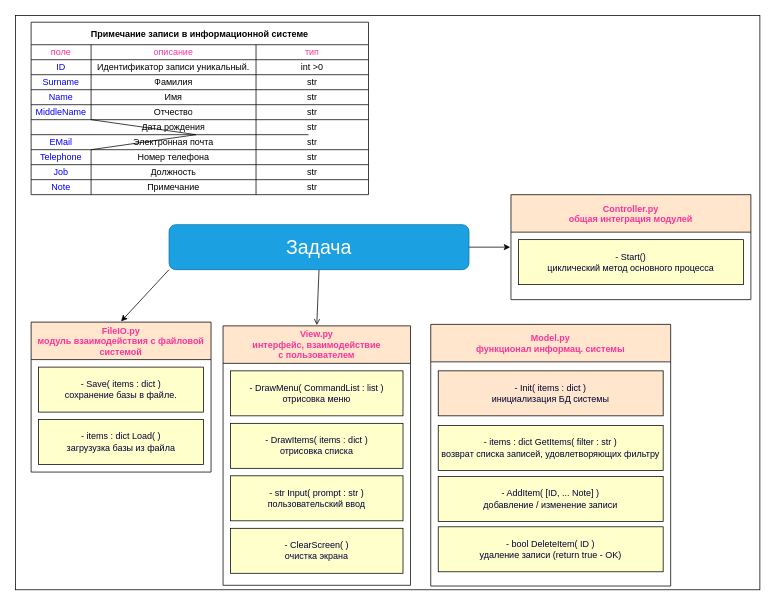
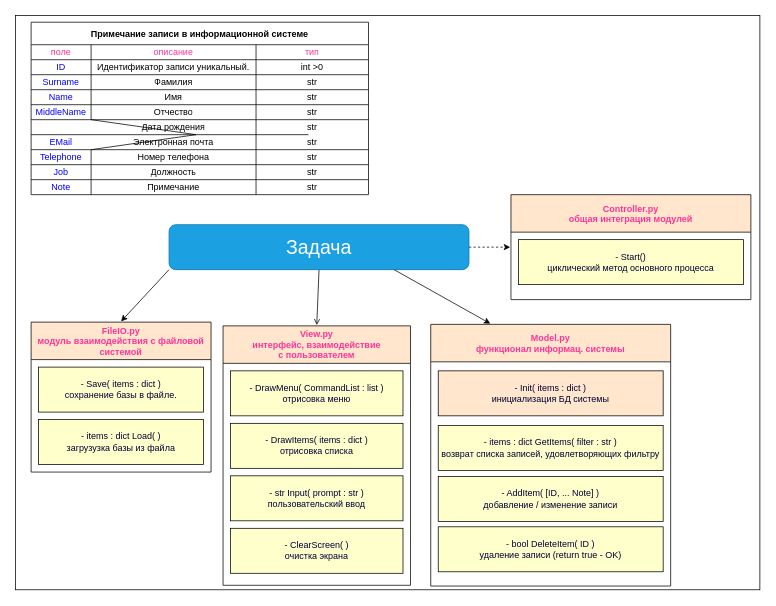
edge "Задача" -> "Controller.py общая интеграция модулей": style solid -> dashed
edge "Задача" -> "Model.py функционал информац. системы": added
